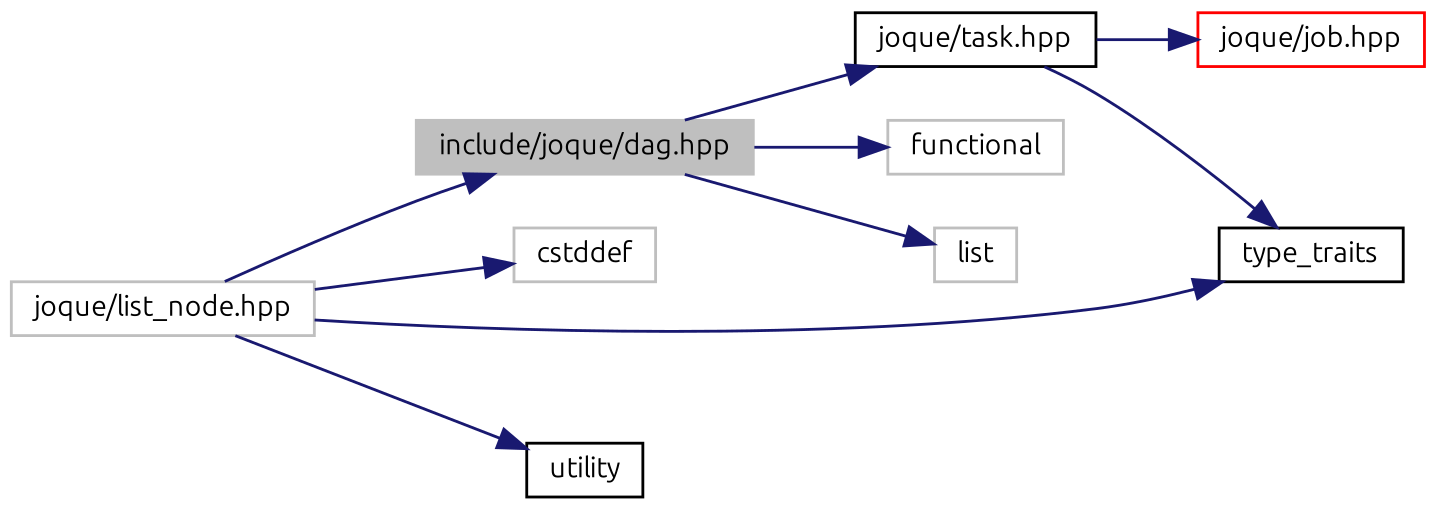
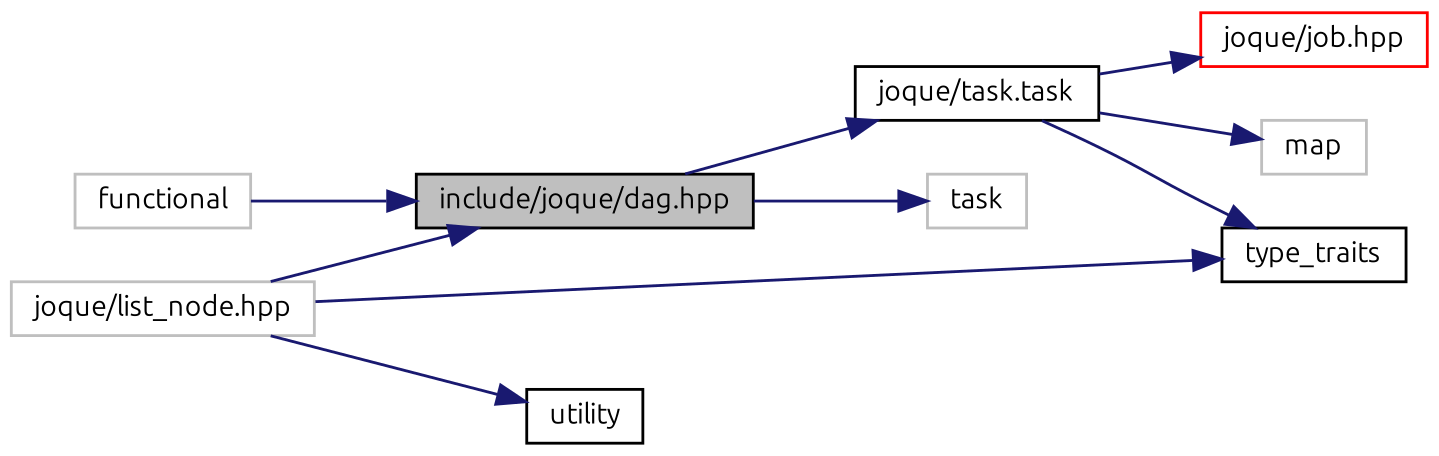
node "joque/task.hpp": label "joque/task.hpp" -> "joque/task.task"
node "include/joque/dag.hpp": color grey75 -> black
edge "include/joque/dag.hpp" -> "functional": reversed
node "map": added
node "cstddef": removed
node "list": label "list" -> "task"
